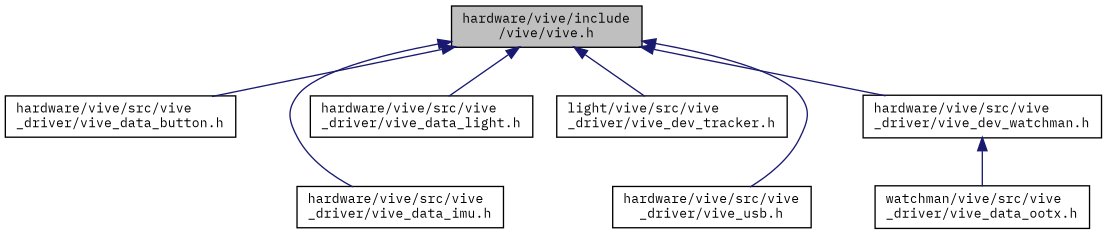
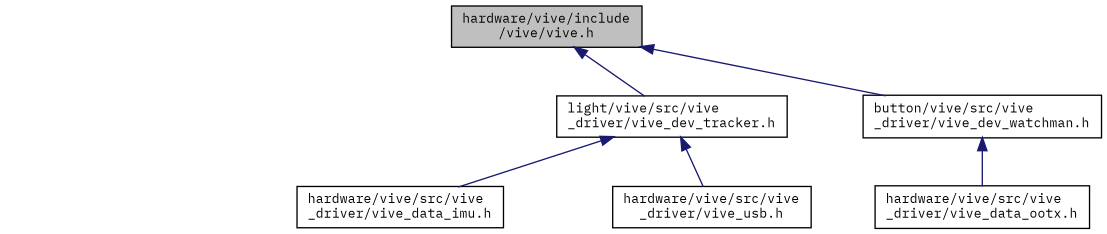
edge "hardware/vive/src/vive _driver/vive_data_imu.h" -> "hardware/vive/include /vive/vive.h": now "hardware/vive/src/vive _driver/vive_data_imu.h" -> "light/vive/src/vive _driver/vive_dev_tracker.h"
edge "hardware/vive/src/vive _driver/vive_usb.h" -> "hardware/vive/include /vive/vive.h": now "hardware/vive/src/vive _driver/vive_usb.h" -> "light/vive/src/vive _driver/vive_dev_tracker.h"
node "hardware/vive/src/vive _driver/vive_data_button.h": removed
node "hardware/vive/src/vive _driver/vive_data_light.h": removed
node "hardware/vive/src/vive _driver/vive_dev_watchman.h": label "hardware/vive/src/vive _driver/vive_dev_watchman.h" -> "button/vive/src/vive _driver/vive_dev_watchman.h"
node "watchman/vive/src/vive _driver/vive_data_ootx.h": label "watchman/vive/src/vive _driver/vive_data_ootx.h" -> "hardware/vive/src/vive _driver/vive_data_ootx.h"
